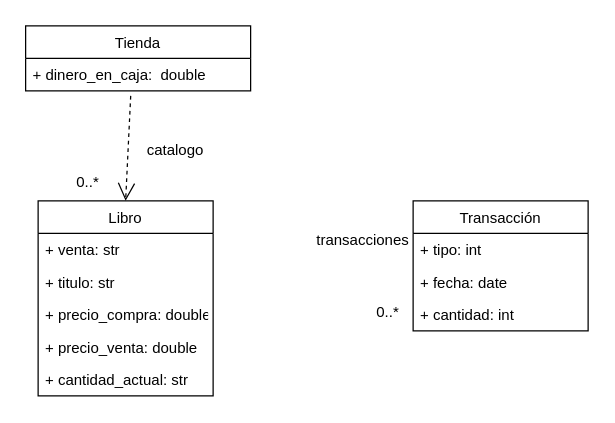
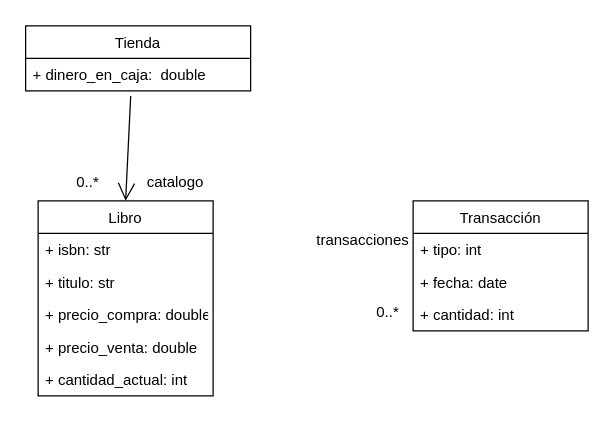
edge "+ dinero_en_caja: double" -> "Libro": style dashed -> solid
node "catalogo": moved (176, 151) -> (176, 182)
node "+ venta: str": label "+ venta: str" -> "+ isbn: str"
node "+ cantidad_actual: str": label "+ cantidad_actual: str" -> "+ cantidad_actual: int"
